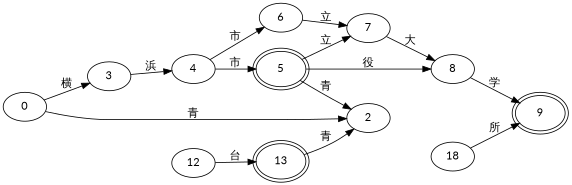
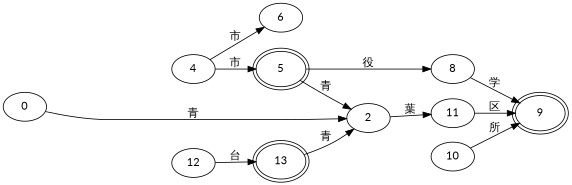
node "7": removed
node "3": removed
node "11": added
node "18": label "18" -> "10"
